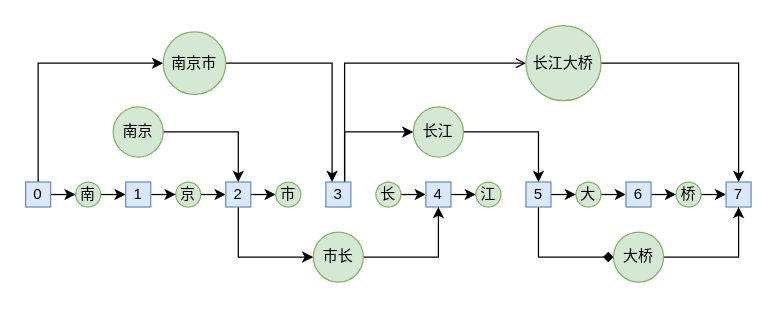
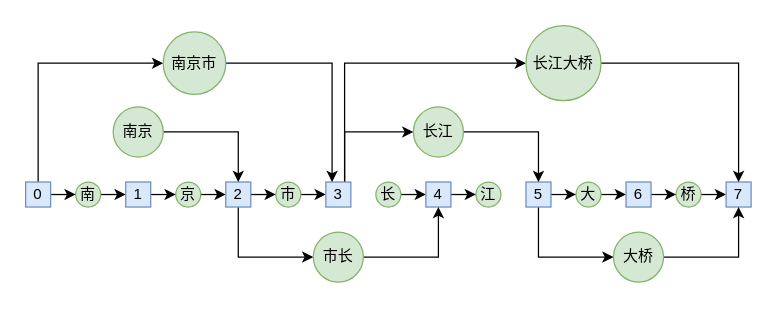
edge "3" -> "长江大桥": arrowhead open -> classic
edge "市" -> "3": added
edge "5" -> "大桥": arrowhead diamond -> classic
